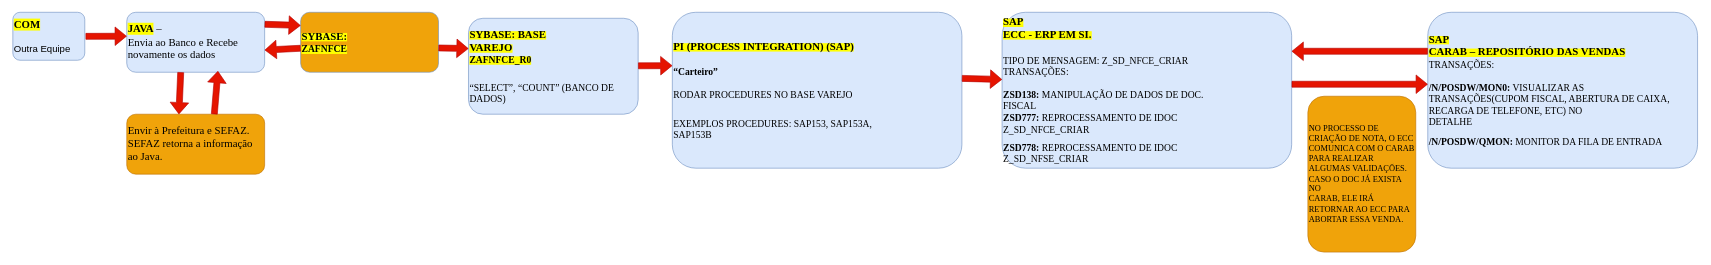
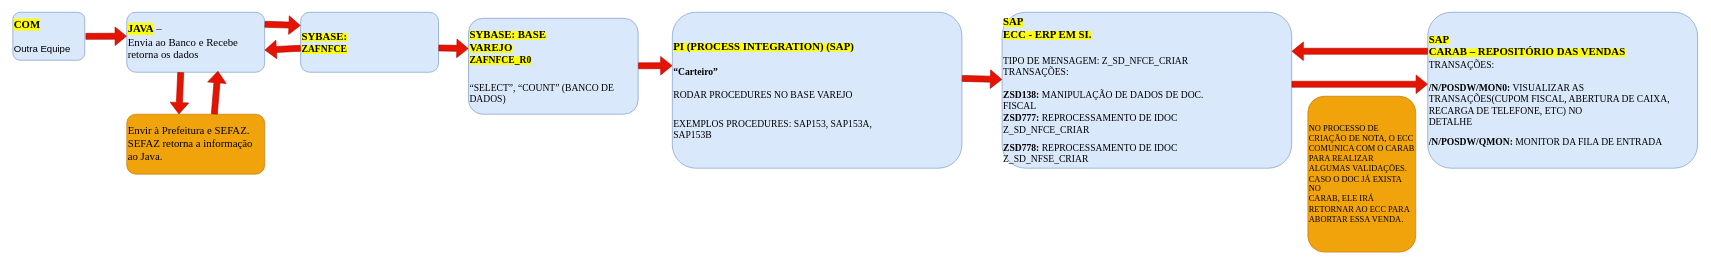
node "JAVA – Envia ao Banco e Recebe novamente os dados": label "JAVA – Envia ao Banco e Recebe novamente os dados" -> "JAVA – Envia ao Banco e Recebe retorna os dados"
node "SYBASE: ZAFNFCE": fillcolor #f0a30a -> #dae8fc
